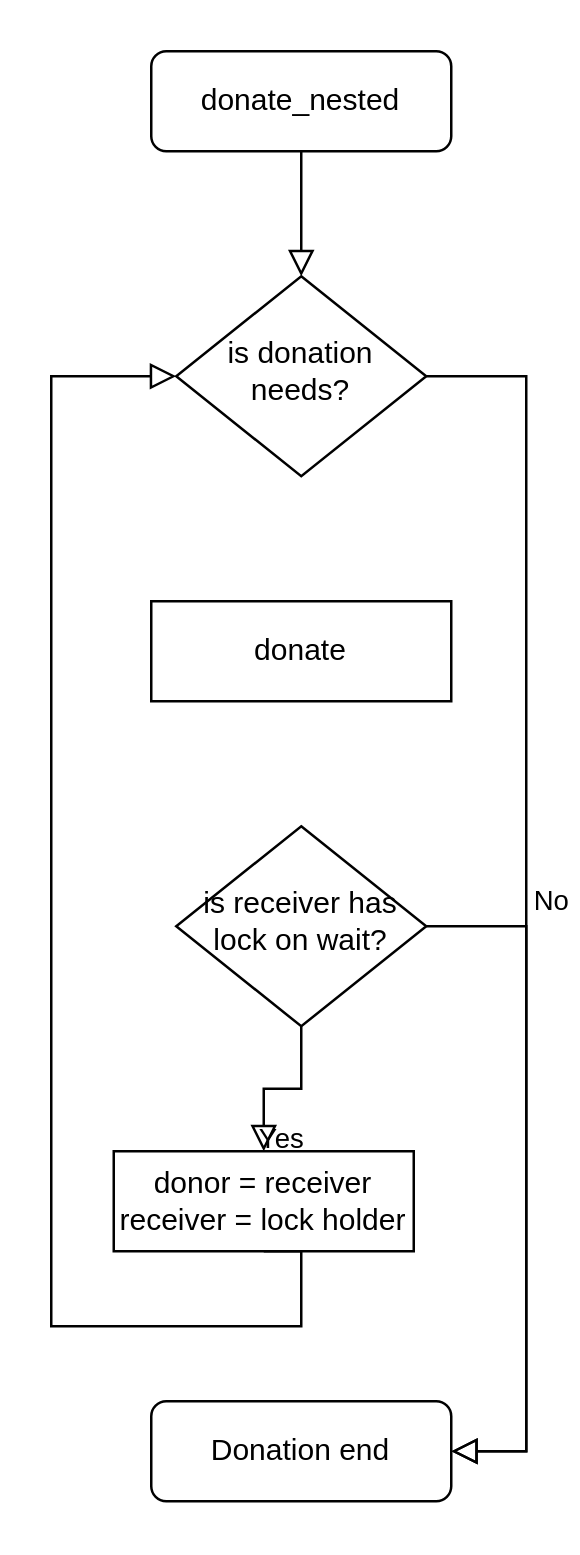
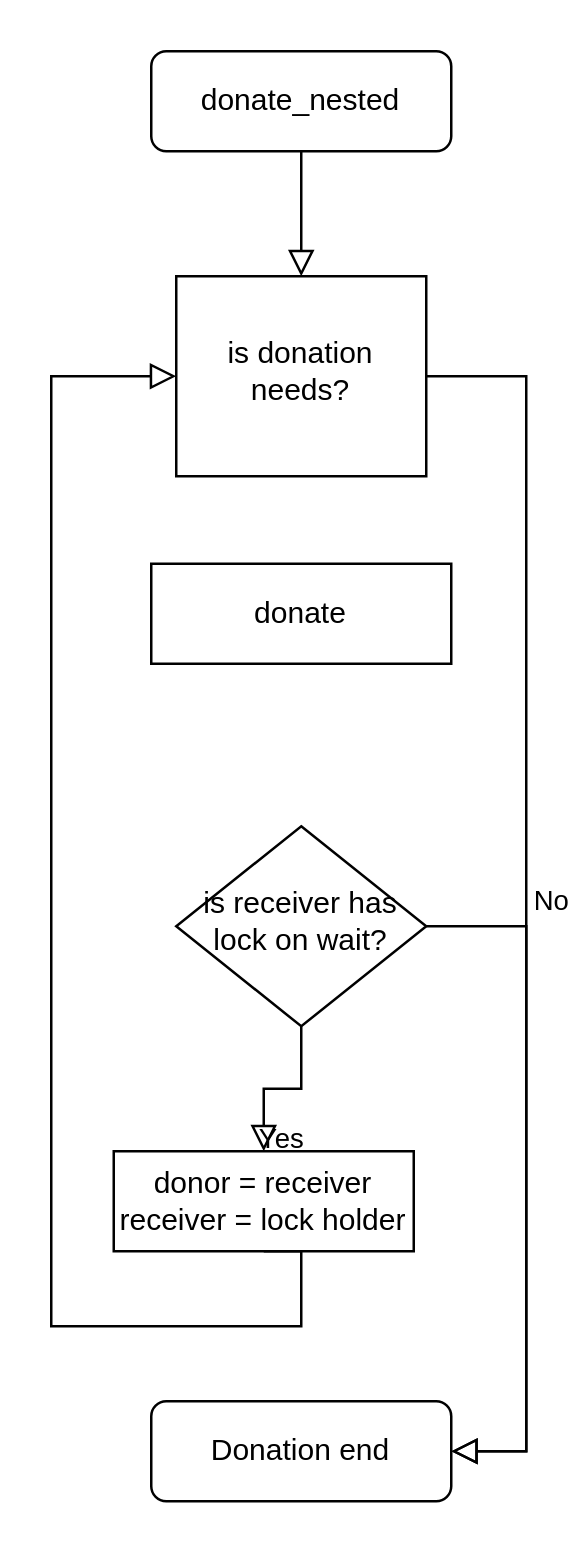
node "is donation needs?": shape diamond -> rectangle
node "donate": moved (301, 651) -> (301, 614)
